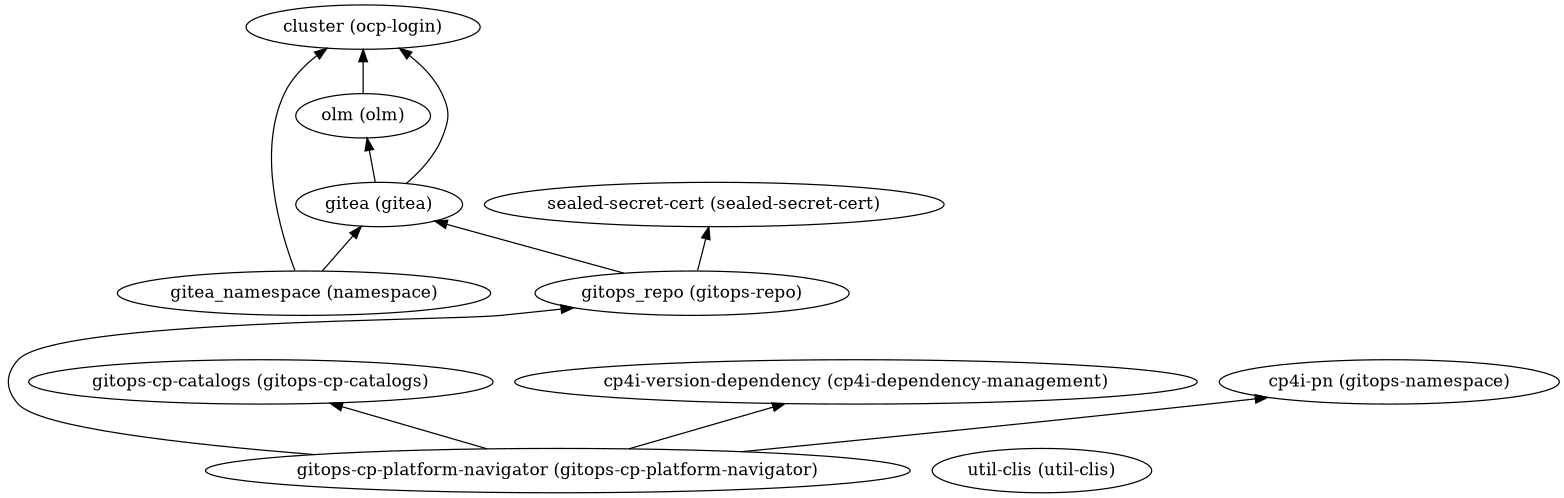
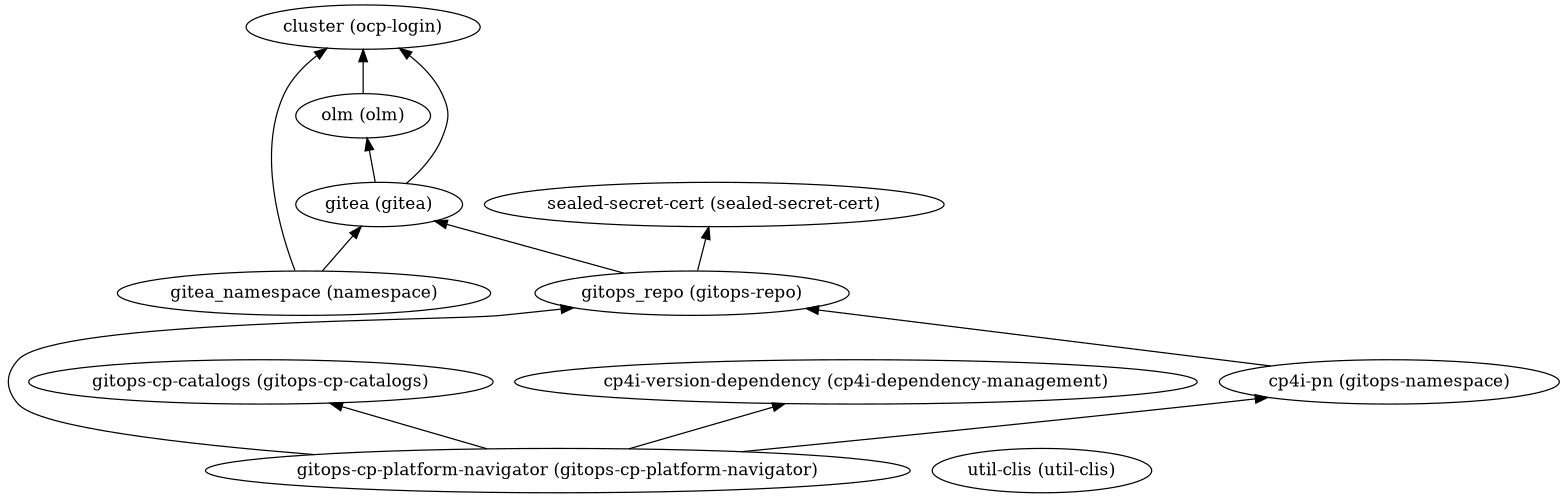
edge "cp4i-pn (gitops-namespace)" -> "gitops_repo (gitops-repo)": added
